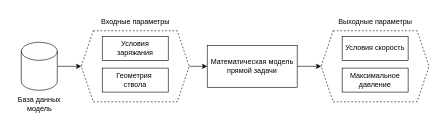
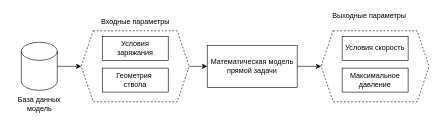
node "Выходные параметры": moved (375, 22) -> (369, 16)
